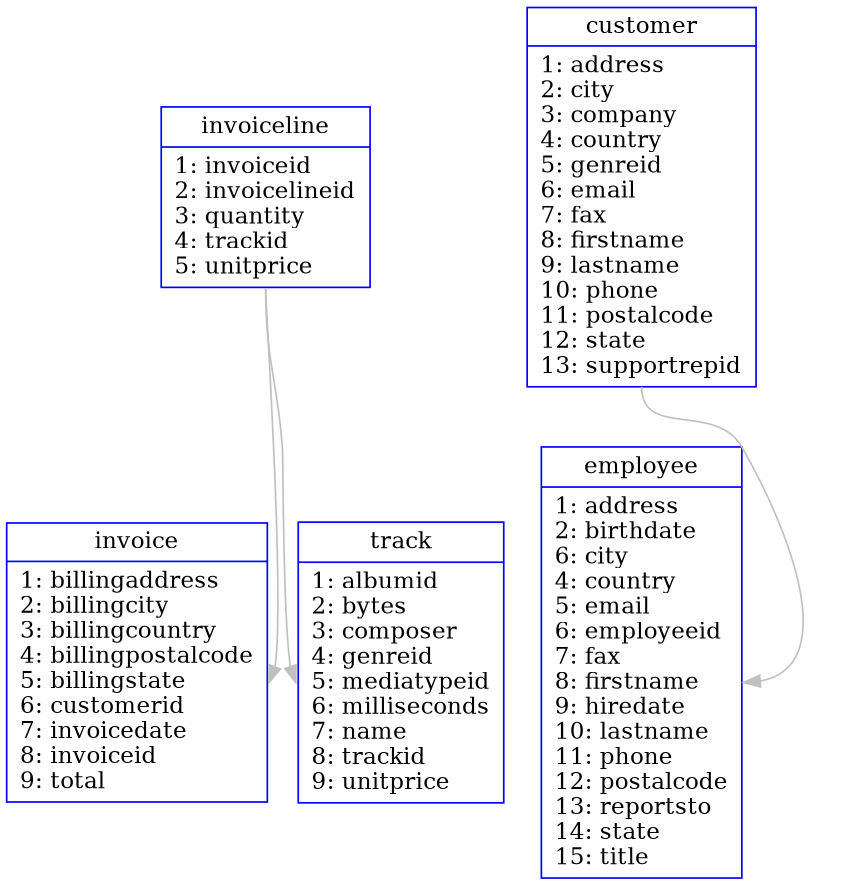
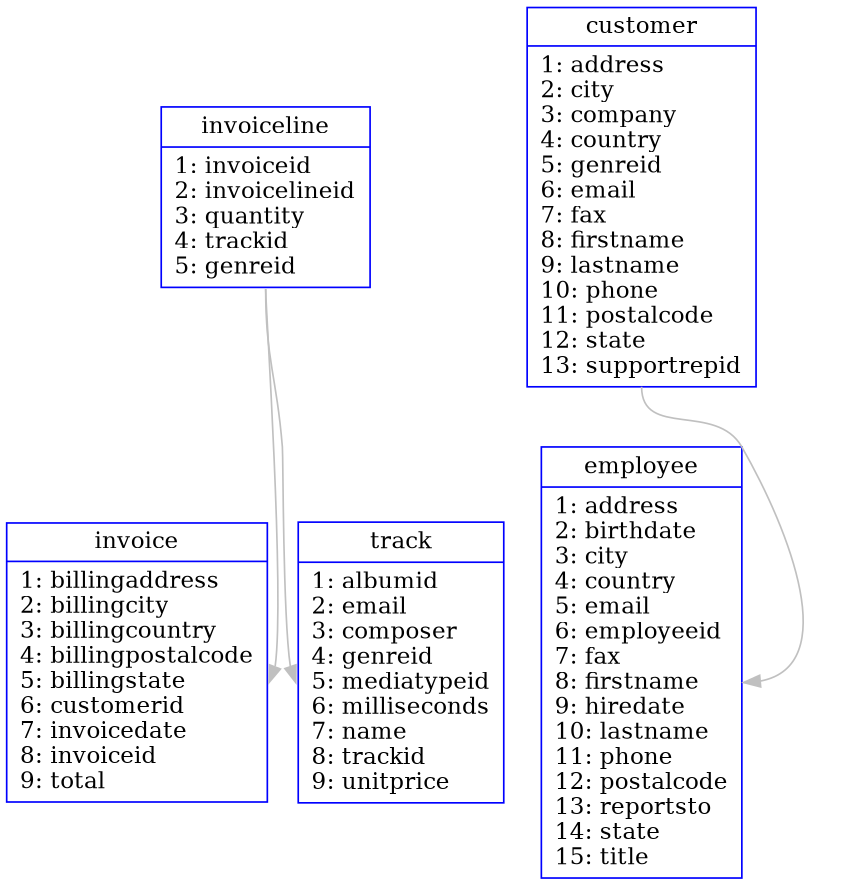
node "invoiceline": text "5: unitprice" -> "5: genreid"
node "employee": text "6: city" -> "3: city"
node "track": text "2: bytes" -> "2: email"
